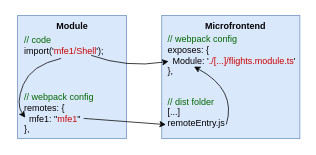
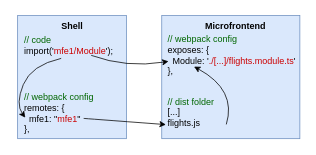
node "Module": label "Module" -> "Shell"
node "// code import('mfe1/Shell');": label "// code import('mfe1/Shell');" -> "// code import('mfe1/Module');"
node "// dist folder [...] remoteEntry.js": label "// dist folder [...] remoteEntry.js" -> "// dist folder [...] flights.js"
